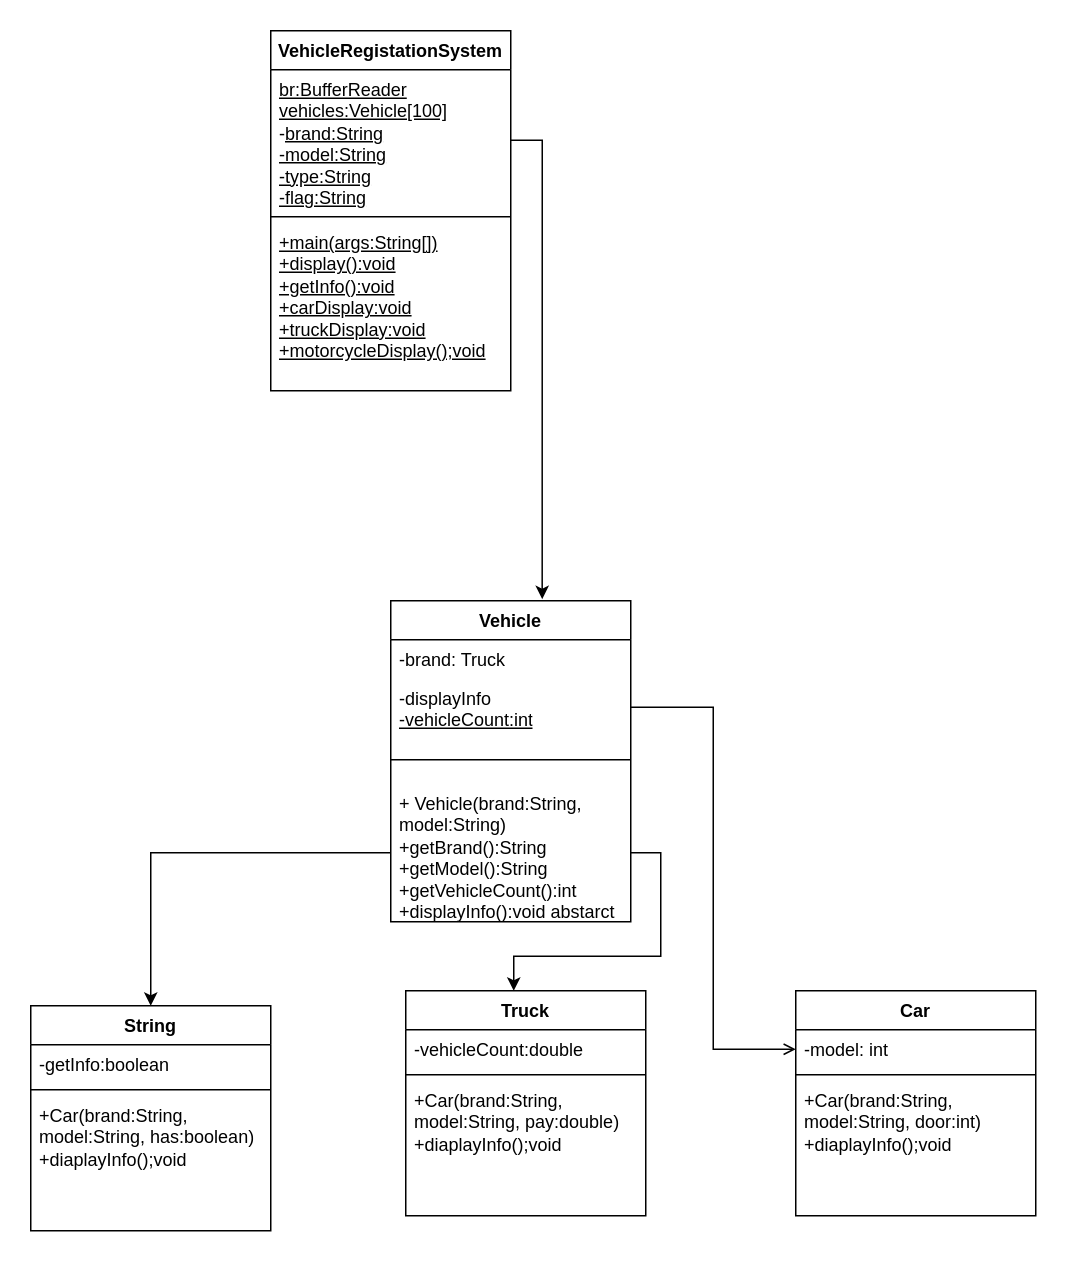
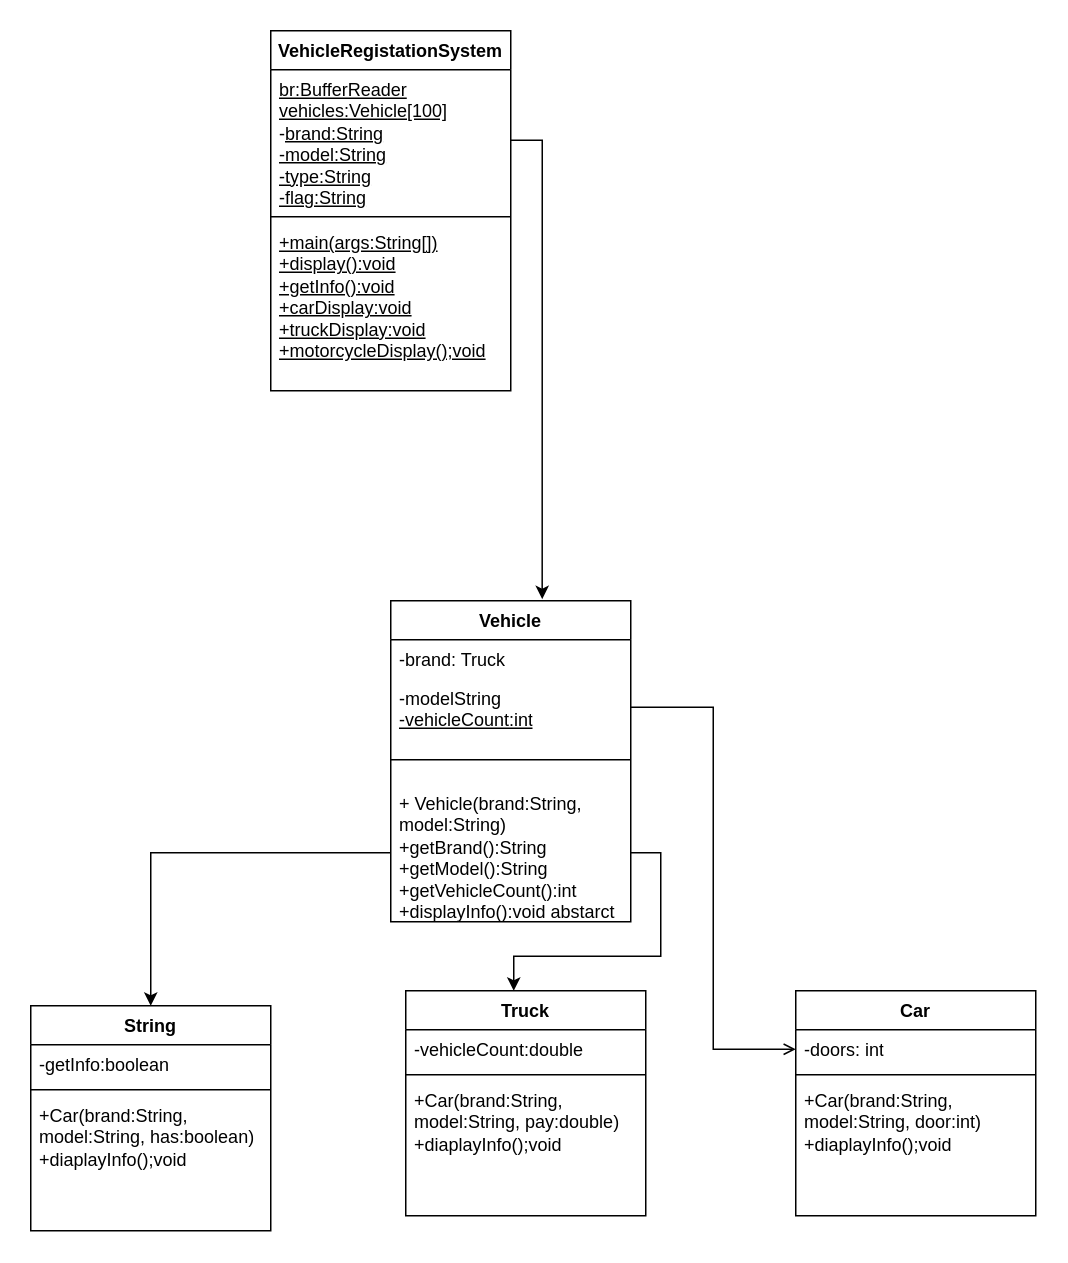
node "-displayInfo -vehicleCount:int": label "-displayInfo -vehicleCount:int" -> "-modelString -vehicleCount:int"
node "-model: int": label "-model: int" -> "-doors: int"
